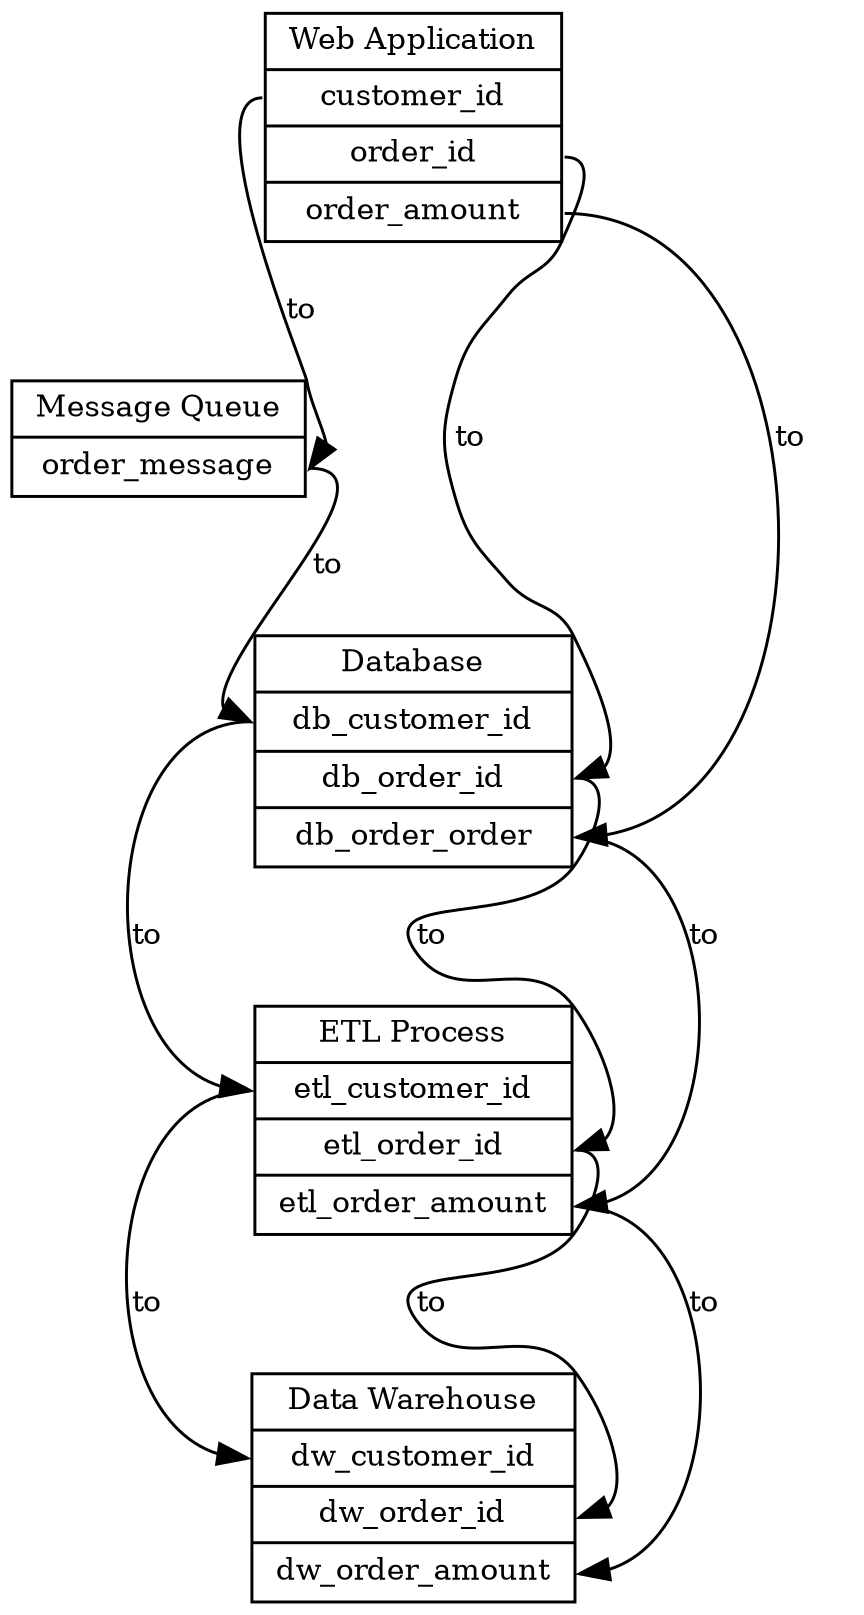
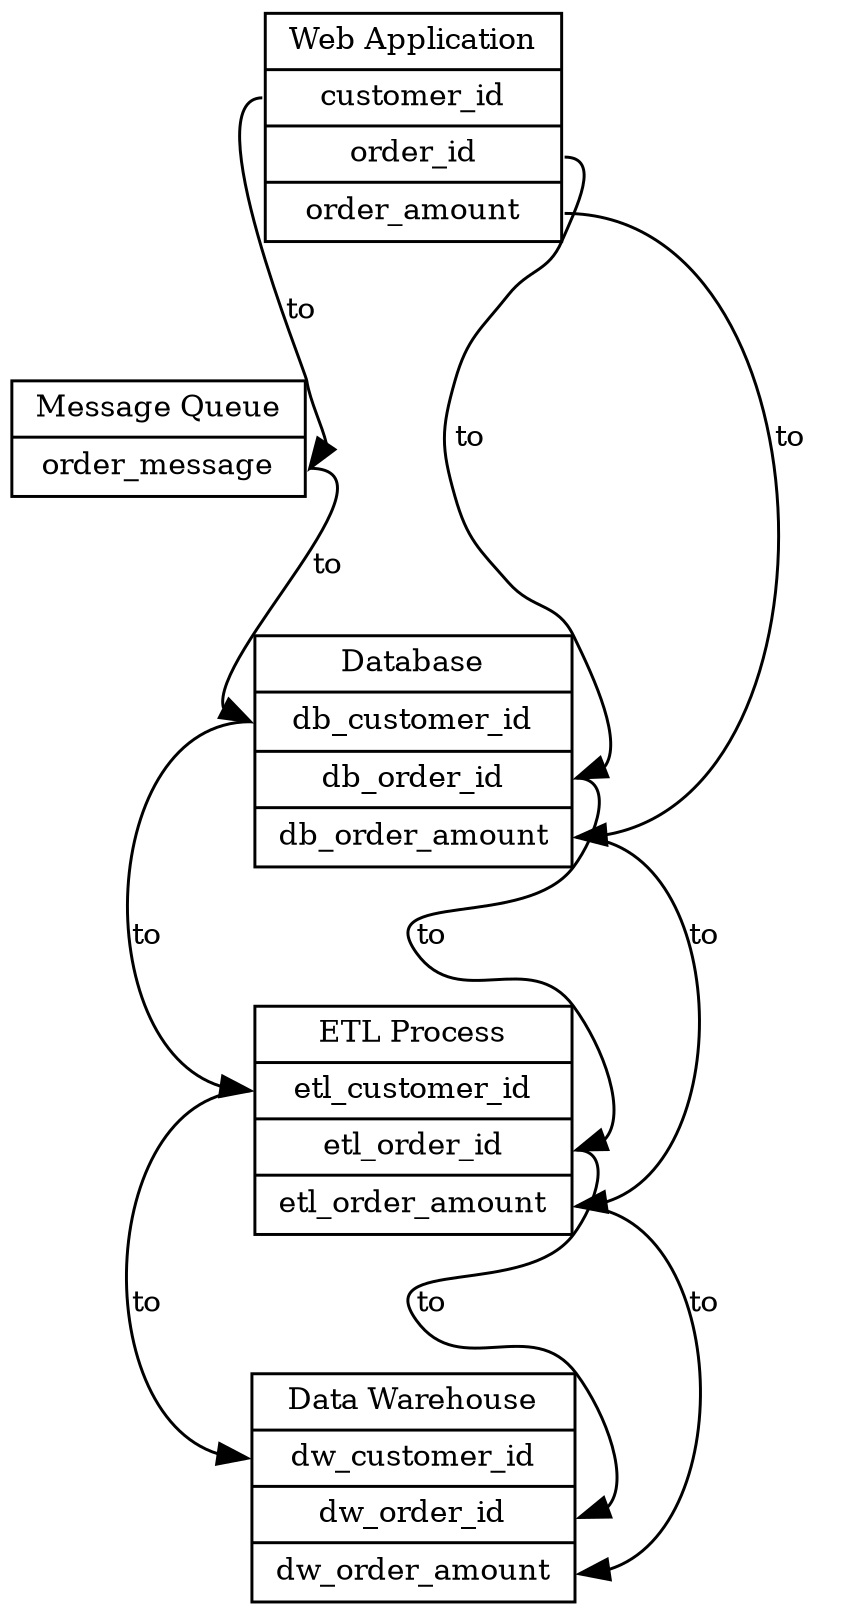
node "Database": text "db_order_order" -> "db_order_amount"
